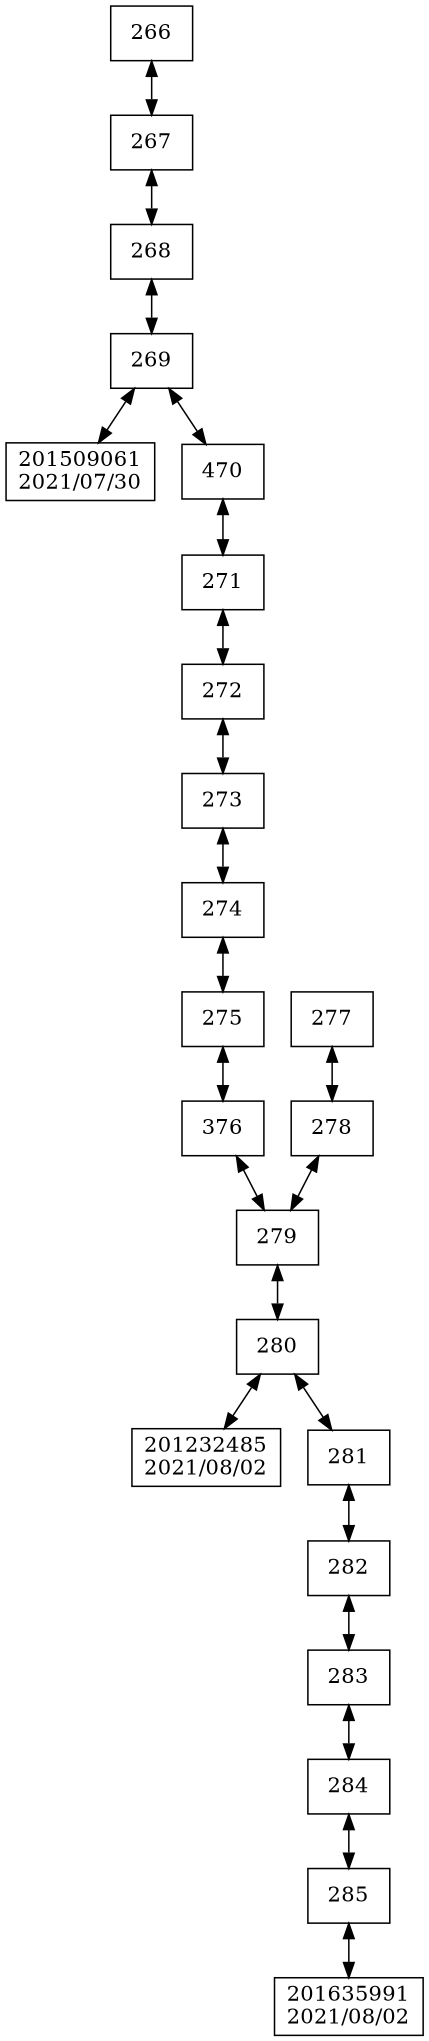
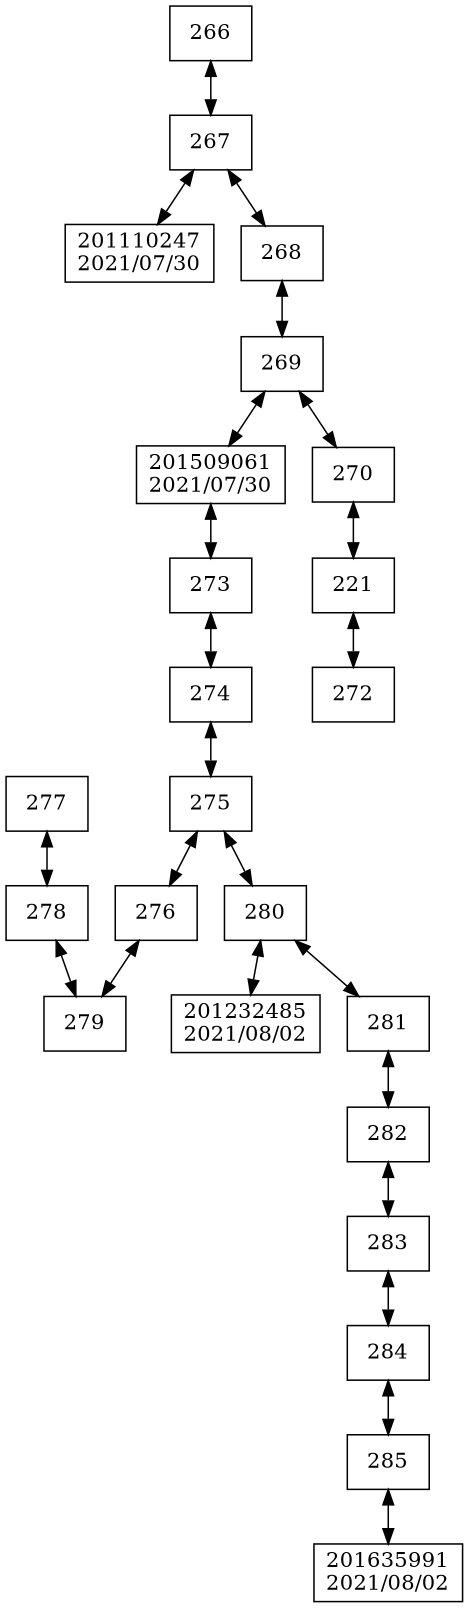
node "201110247 2021/07/30": added
node "470": label "470" -> "270"
node "271": label "271" -> "221"
edge "272" -- "273": now "201509061 2021/07/30" -- "273"
node "376": label "376" -> "276"
edge "279" -- "280": now "275" -- "280"
